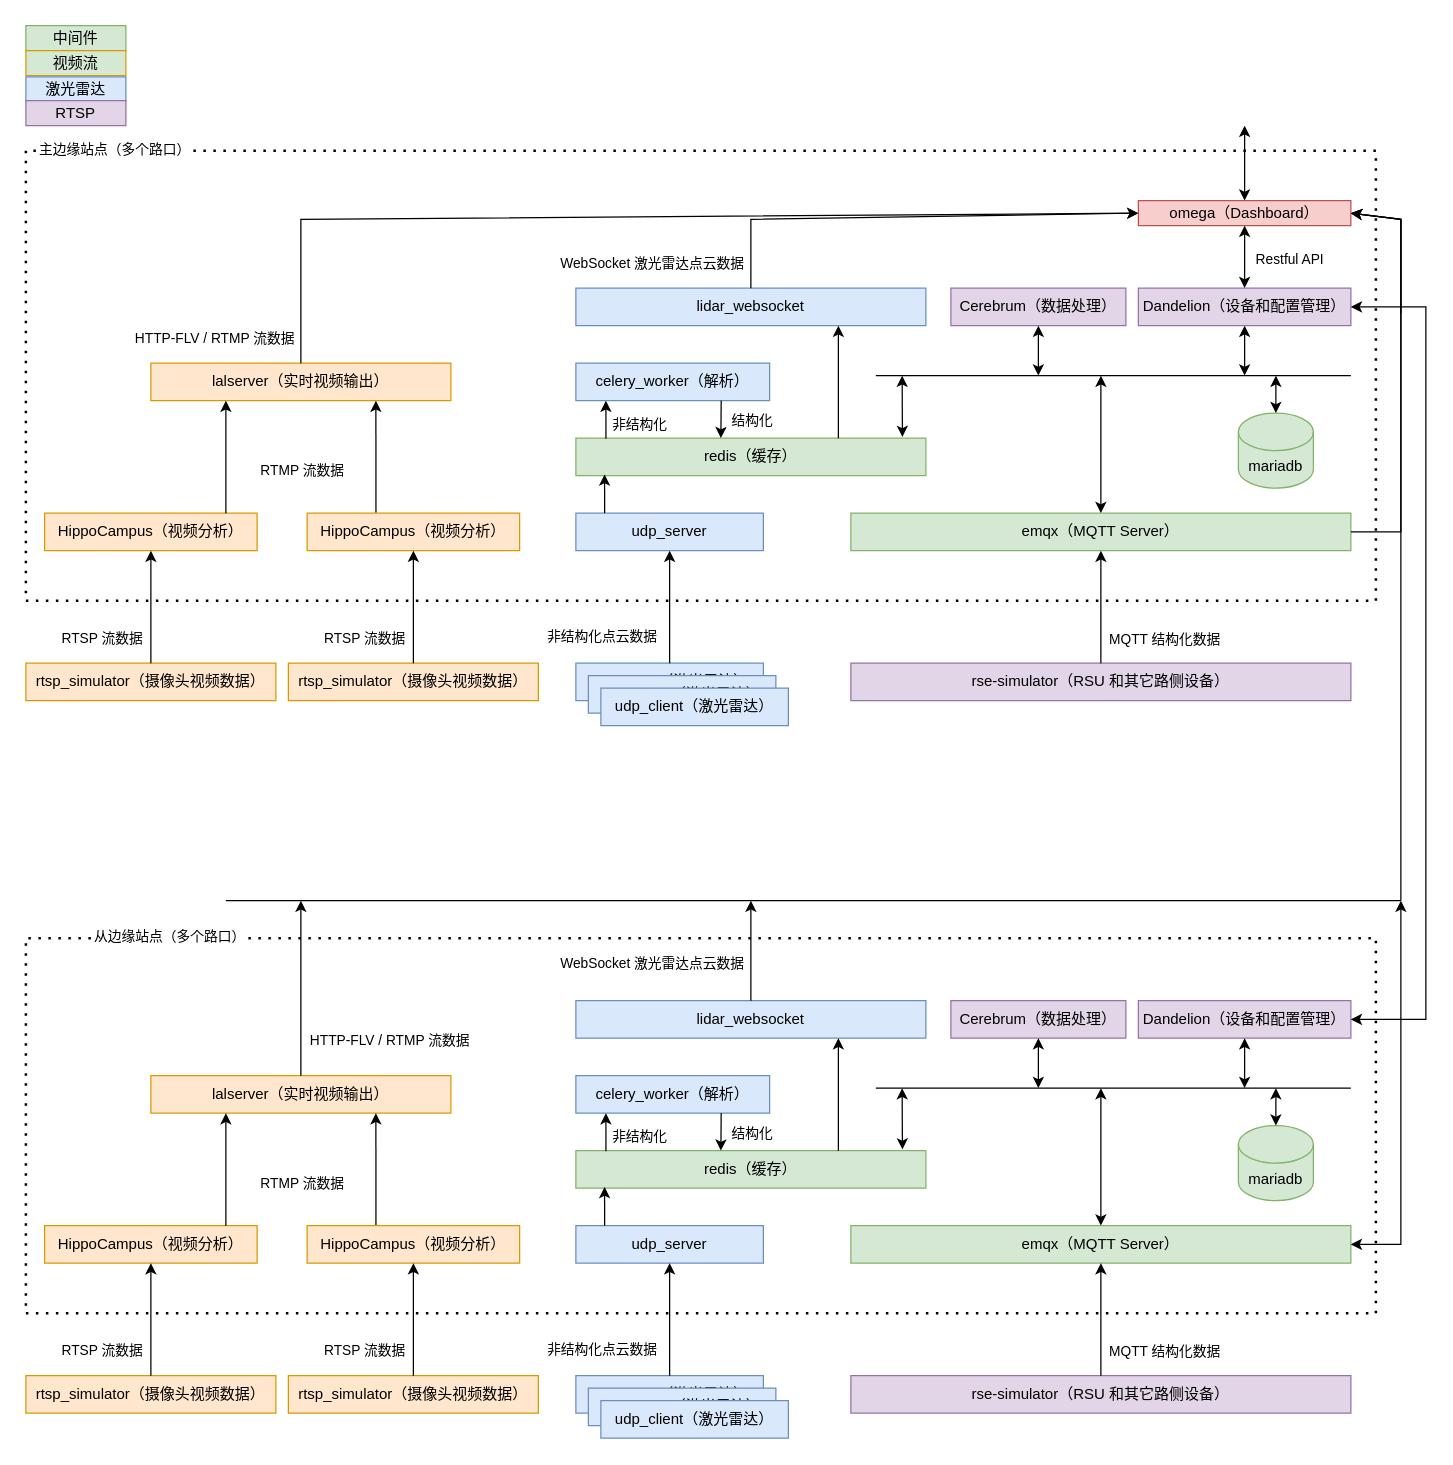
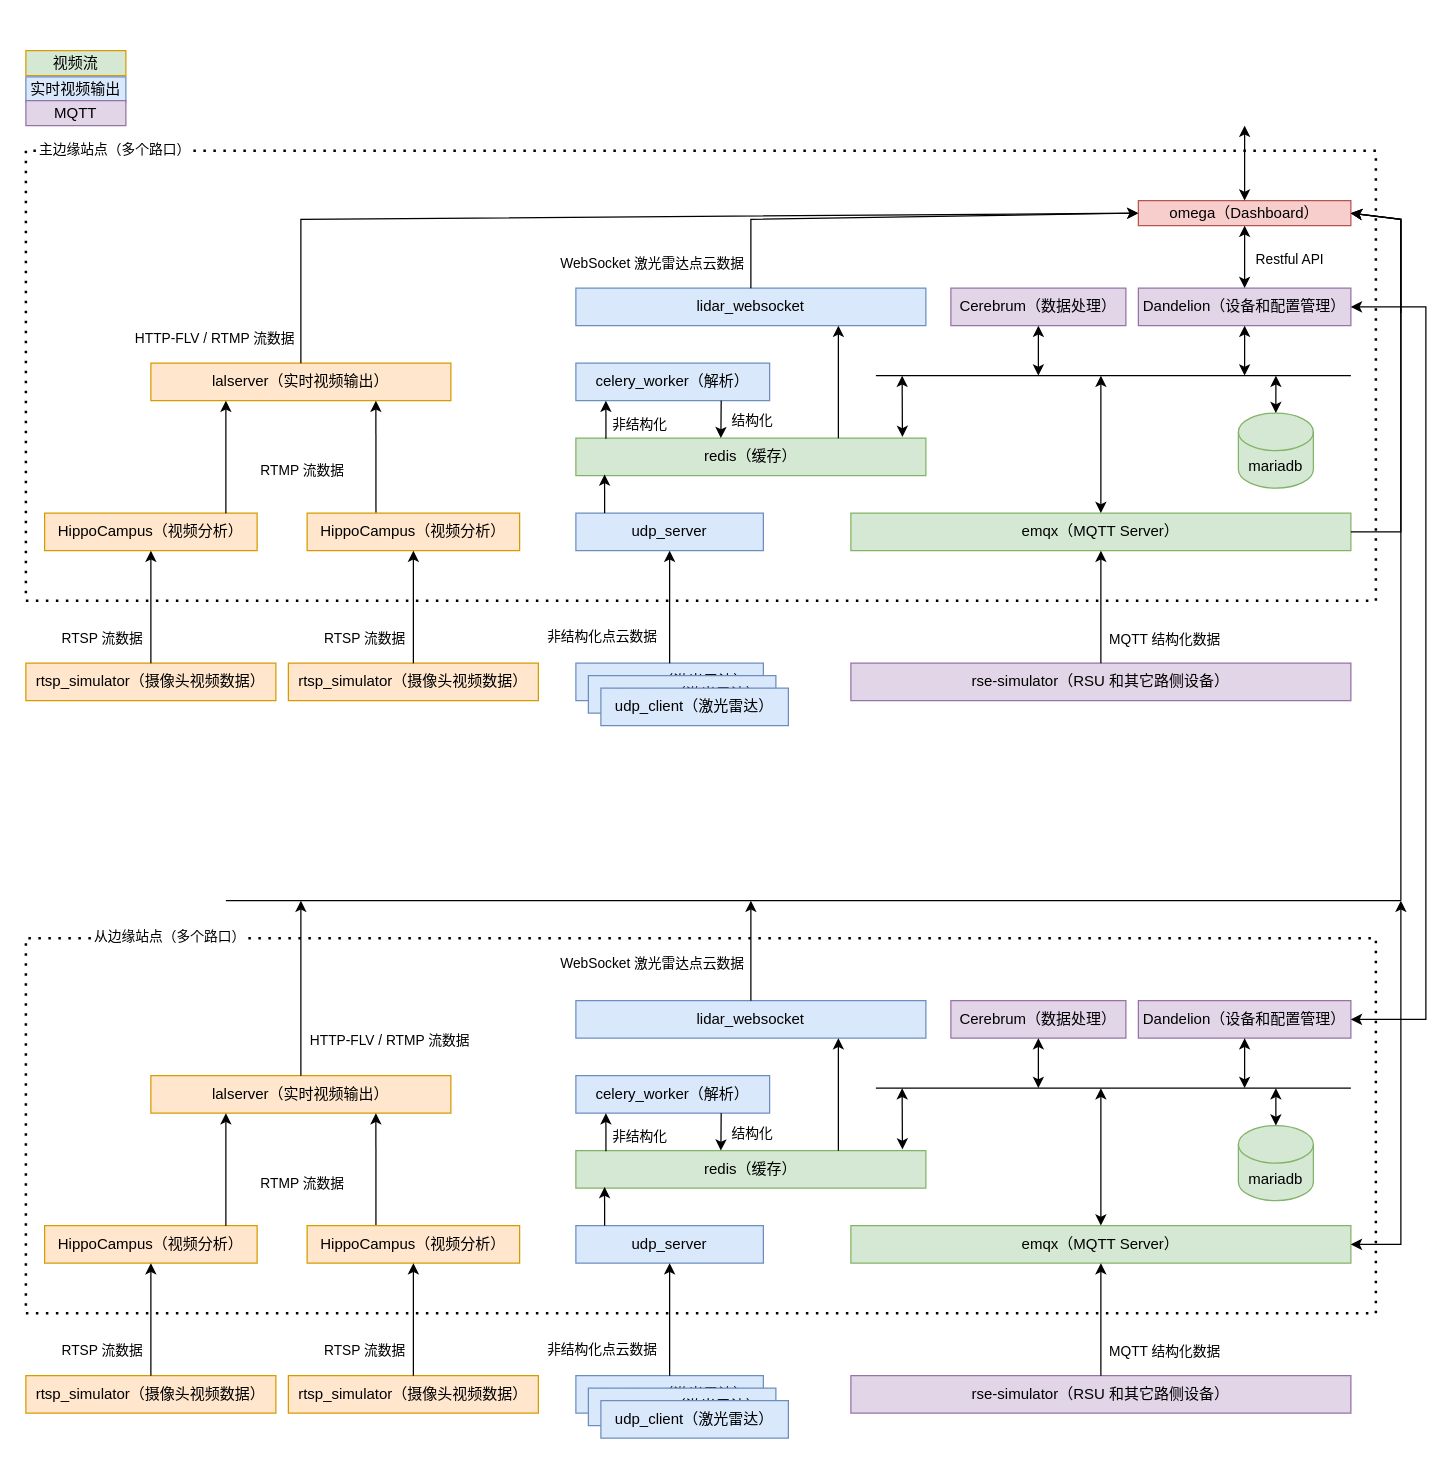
node "中间件": removed
node "激光雷达": label "激光雷达" -> "实时视频输出"
node "RTSP": label "RTSP" -> "MQTT"
